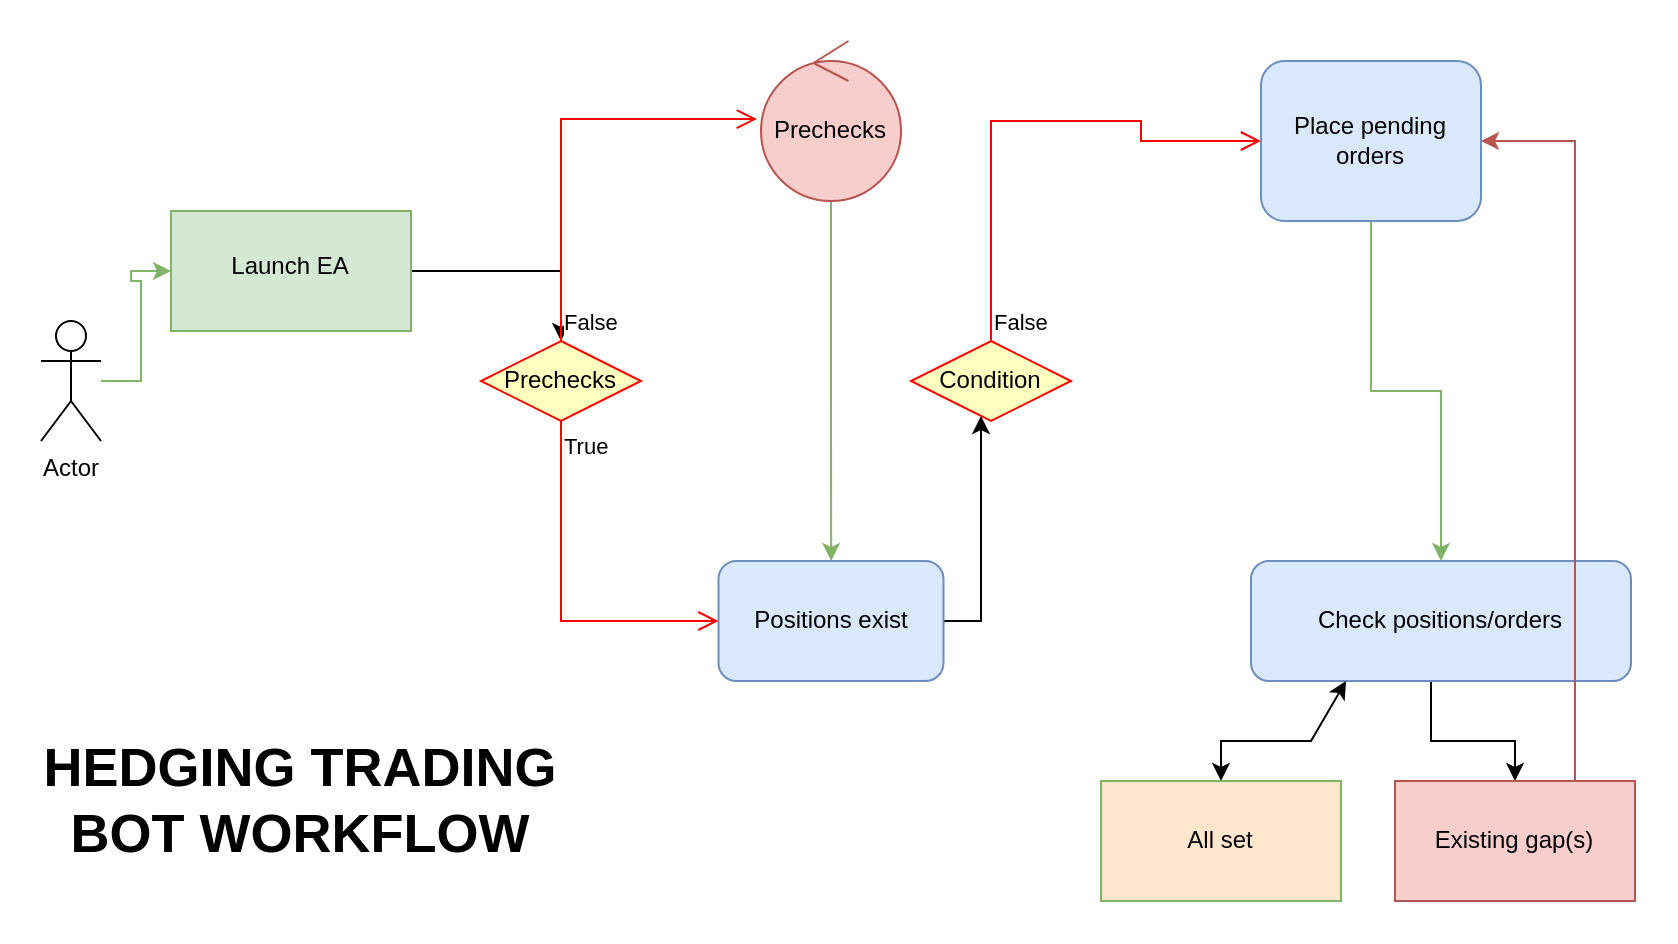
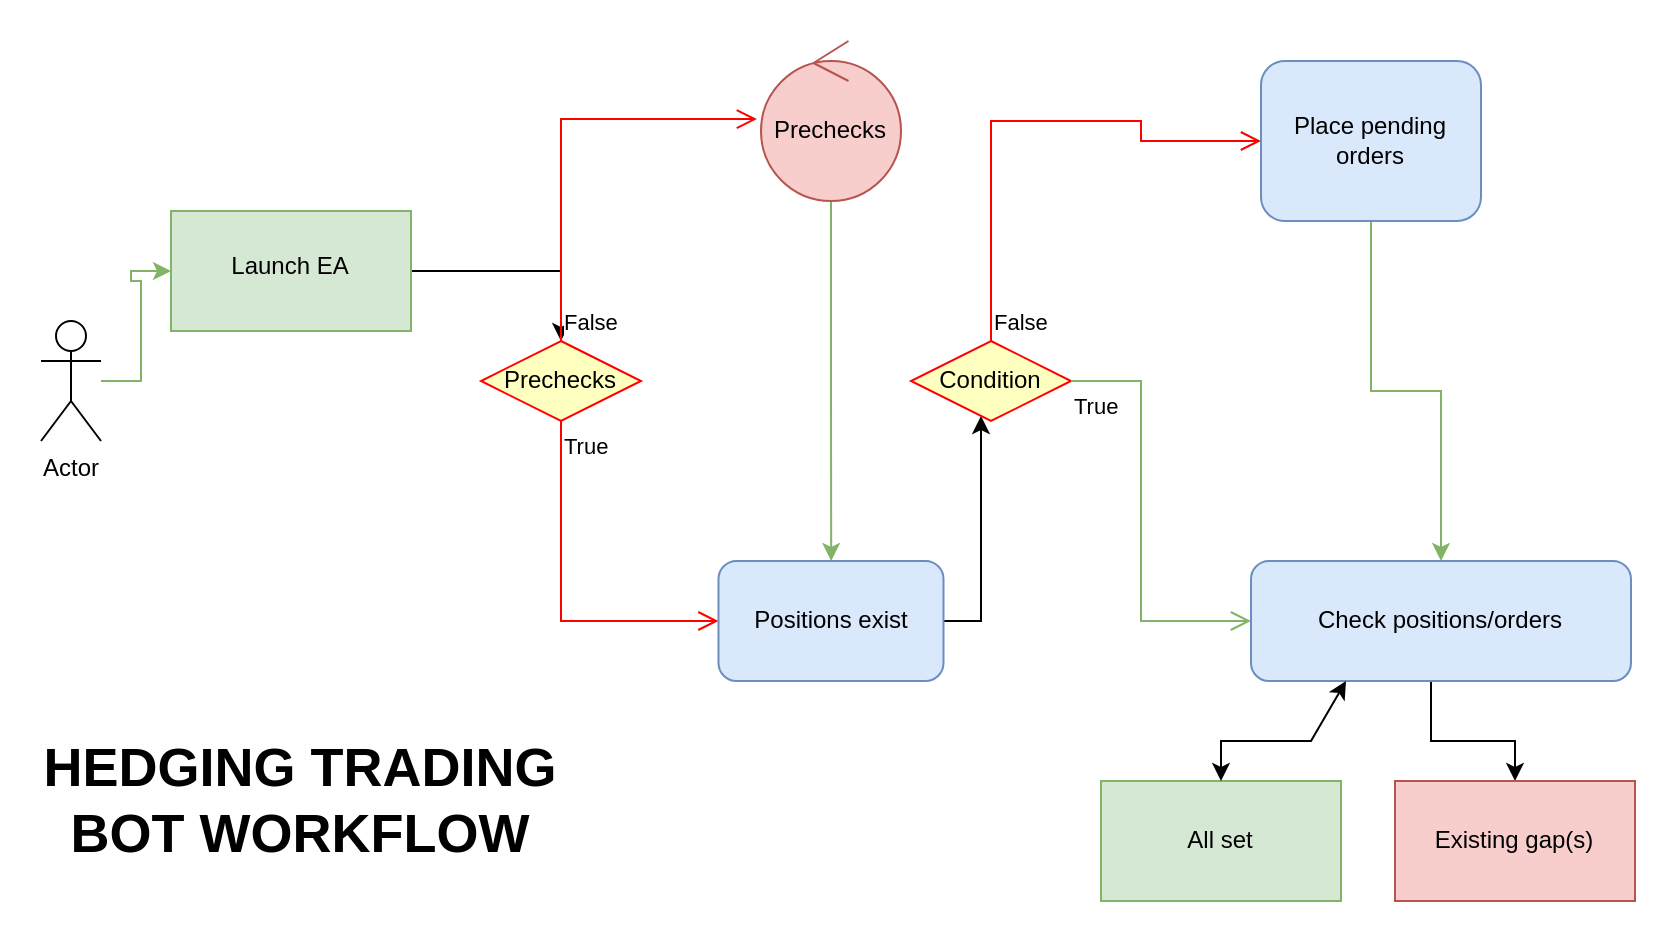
edge "Existing gap(s)" -> "Place pending orders": removed
edge "Condition" -> "Check positions/orders": added, label "True"
node "All set": fillcolor #ffe6cc -> #d5e8d4
